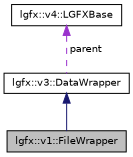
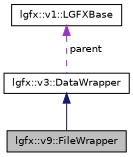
node "lgfx::v4::LGFXBase": label "lgfx::v4::LGFXBase" -> "lgfx::v1::LGFXBase"
node "lgfx::v1::FileWrapper": label "lgfx::v1::FileWrapper" -> "lgfx::v9::FileWrapper"
